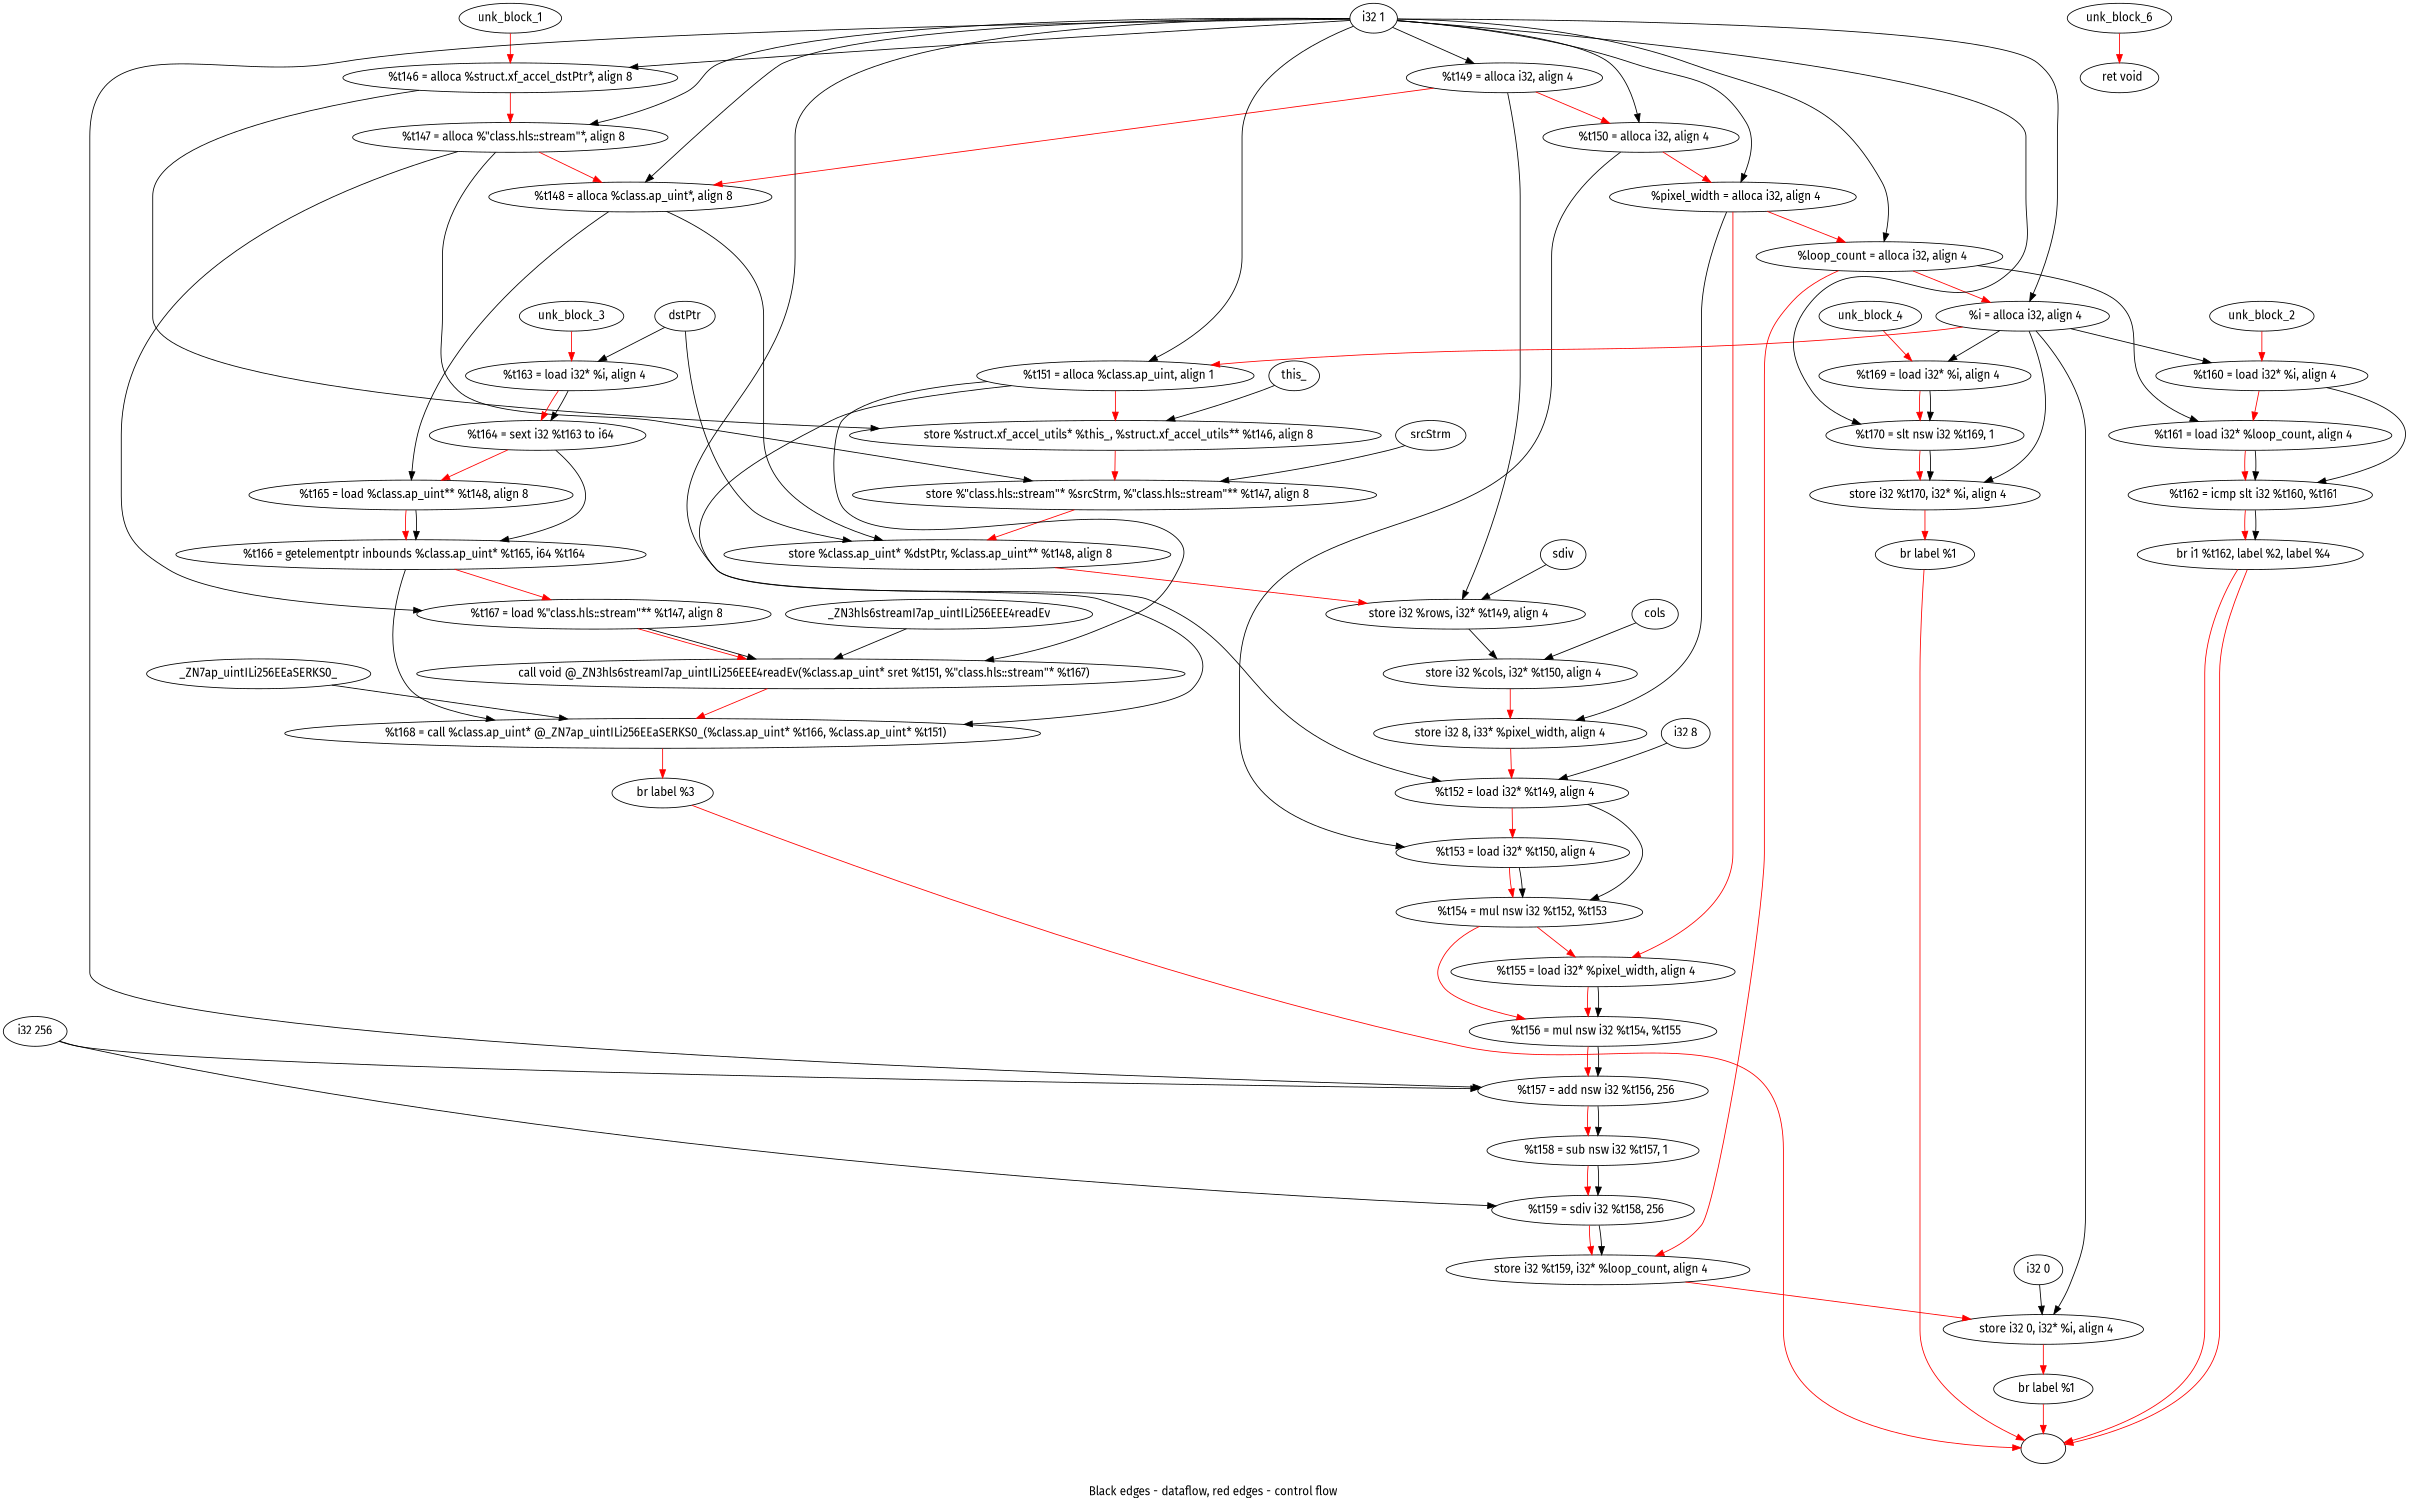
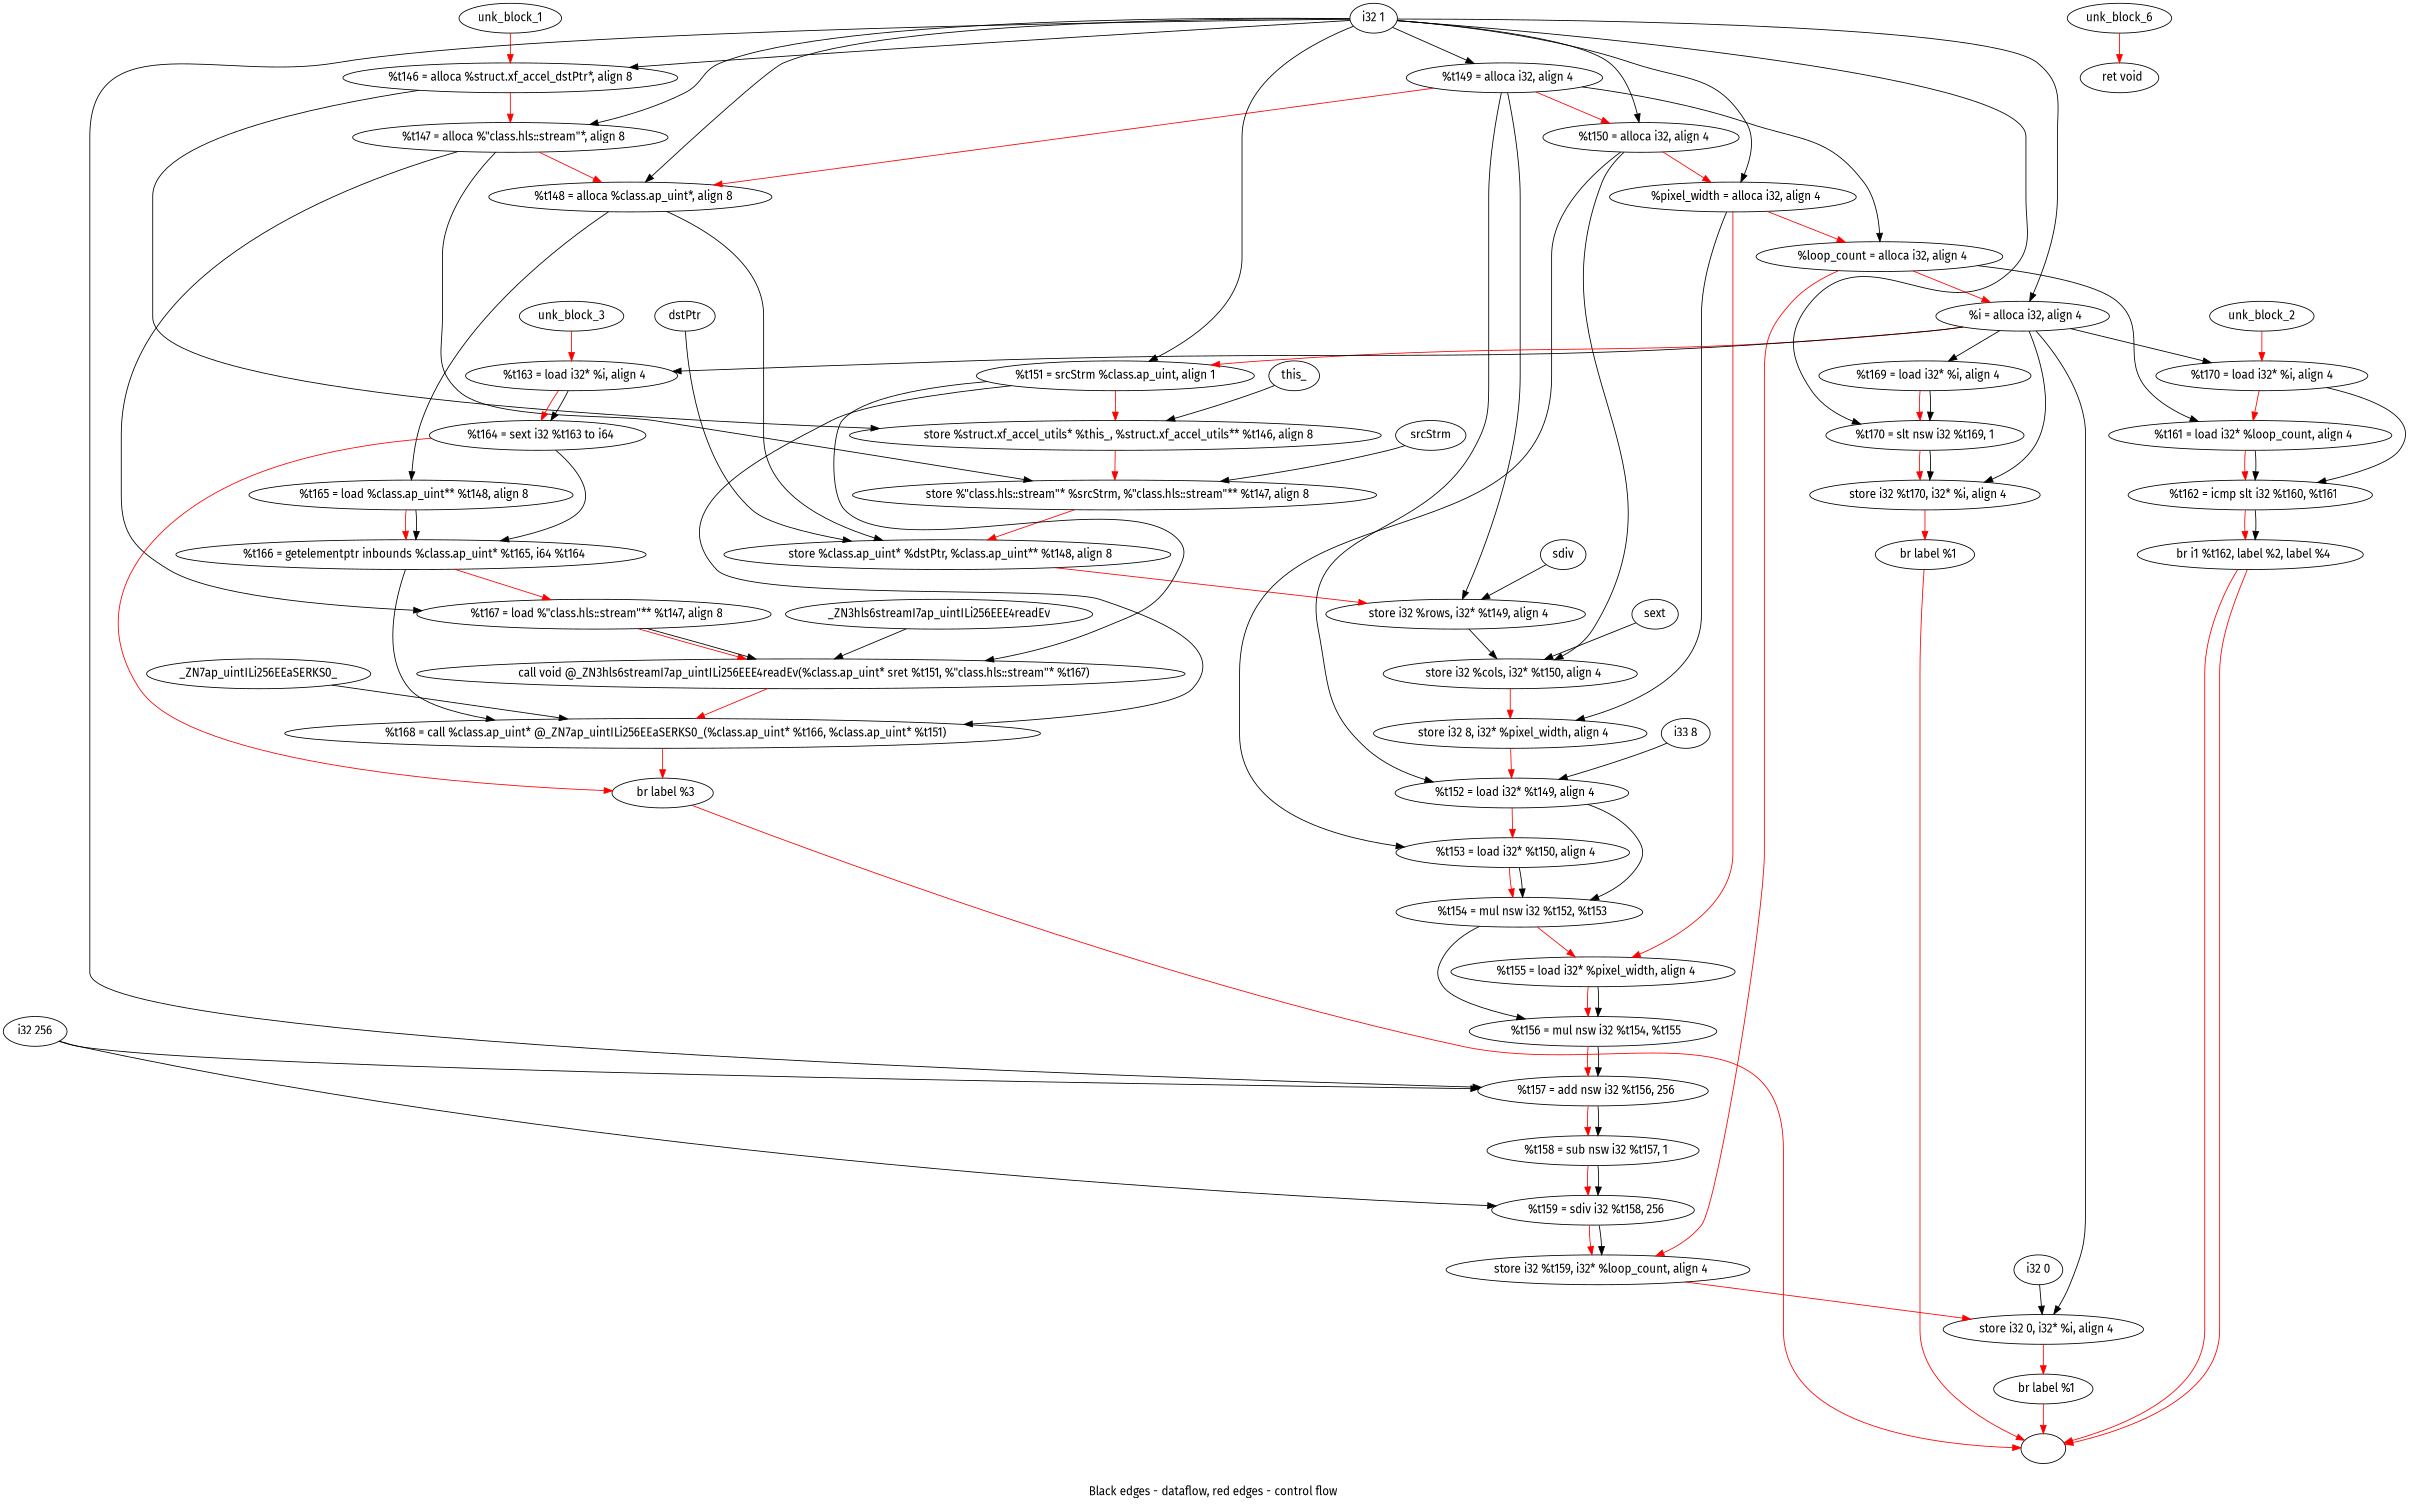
edge "i32 1" -> "%loop_count = alloca i32, align 4": now "%t149 = alloca i32, align 4" -> "%loop_count = alloca i32, align 4"
node "unk_block_4": removed
edge "dstPtr" -> "%t163 = load i32* %i, align 4": now "%i = alloca i32, align 4" -> "%t163 = load i32* %i, align 4"
node "%t151 = alloca %class.ap_uint, align 1": label "%t151 = alloca %class.ap_uint, align 1" -> "%t151 = srcStrm %class.ap_uint, align 1"
node "%t160 = load i32* %i, align 4": label "%t160 = load i32* %i, align 4" -> "%t170 = load i32* %i, align 4"
edge "i32 1" -> "%t152 = load i32* %t149, align 4": now "%t149 = alloca i32, align 4" -> "%t152 = load i32* %t149, align 4"
edge "%t150 = alloca i32, align 4" -> "store i32 %cols, i32* %t150, align 4": added
edge "%t164 = sext i32 %t163 to i64" -> "%t165 = load %class.ap_uint** %t148, align 8": now "%t164 = sext i32 %t163 to i64" -> "br label %3"
node "cols": label "cols" -> "sext"
node "store i32 8, i33* %pixel_width, align 4": label "store i32 8, i33* %pixel_width, align 4" -> "store i32 8, i32* %pixel_width, align 4"
node "i32 8": label "i32 8" -> "i33 8"
edge "%t154 = mul nsw i32 %t152, %t153" -> "%t156 = mul nsw i32 %t154, %t155": color red -> black
